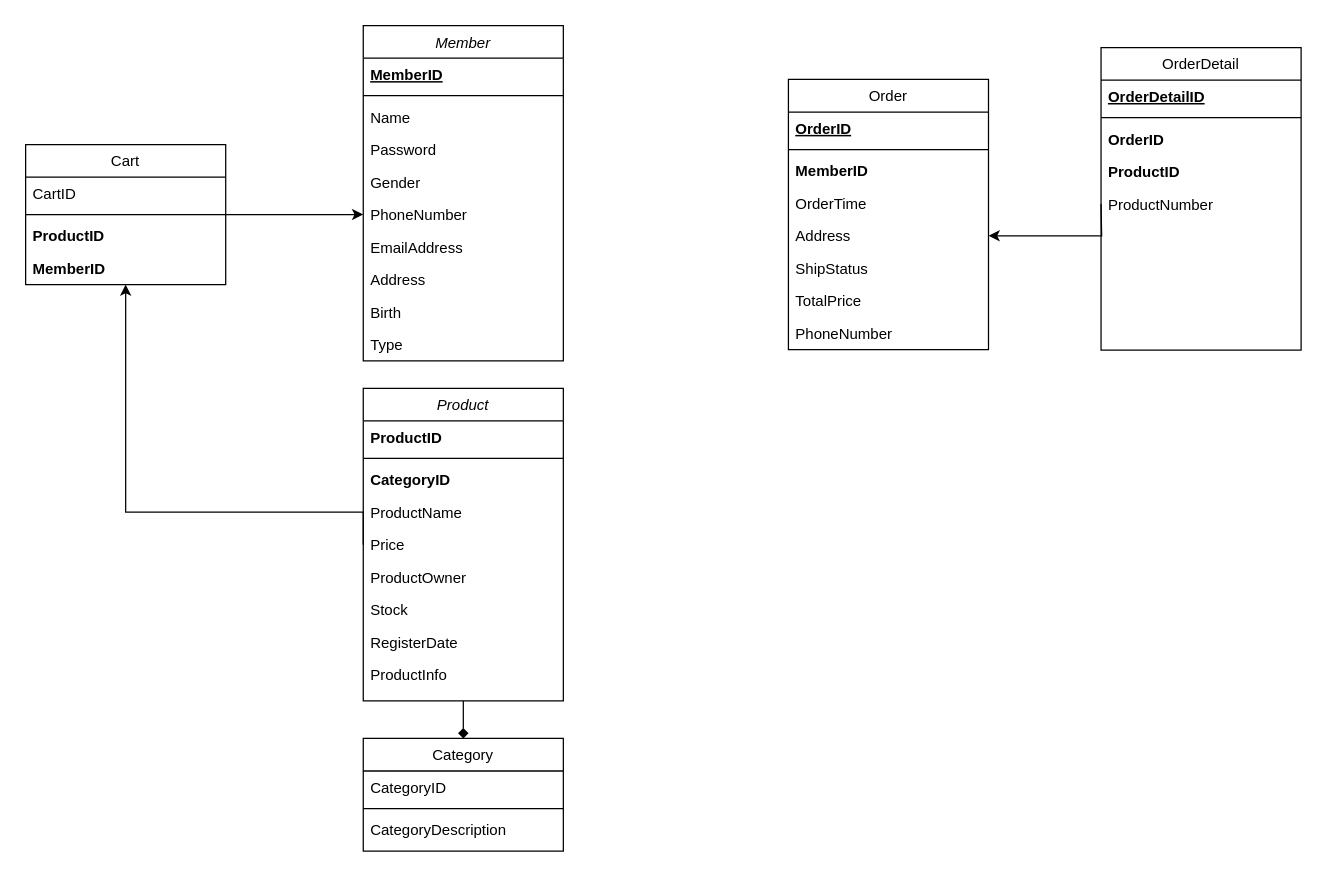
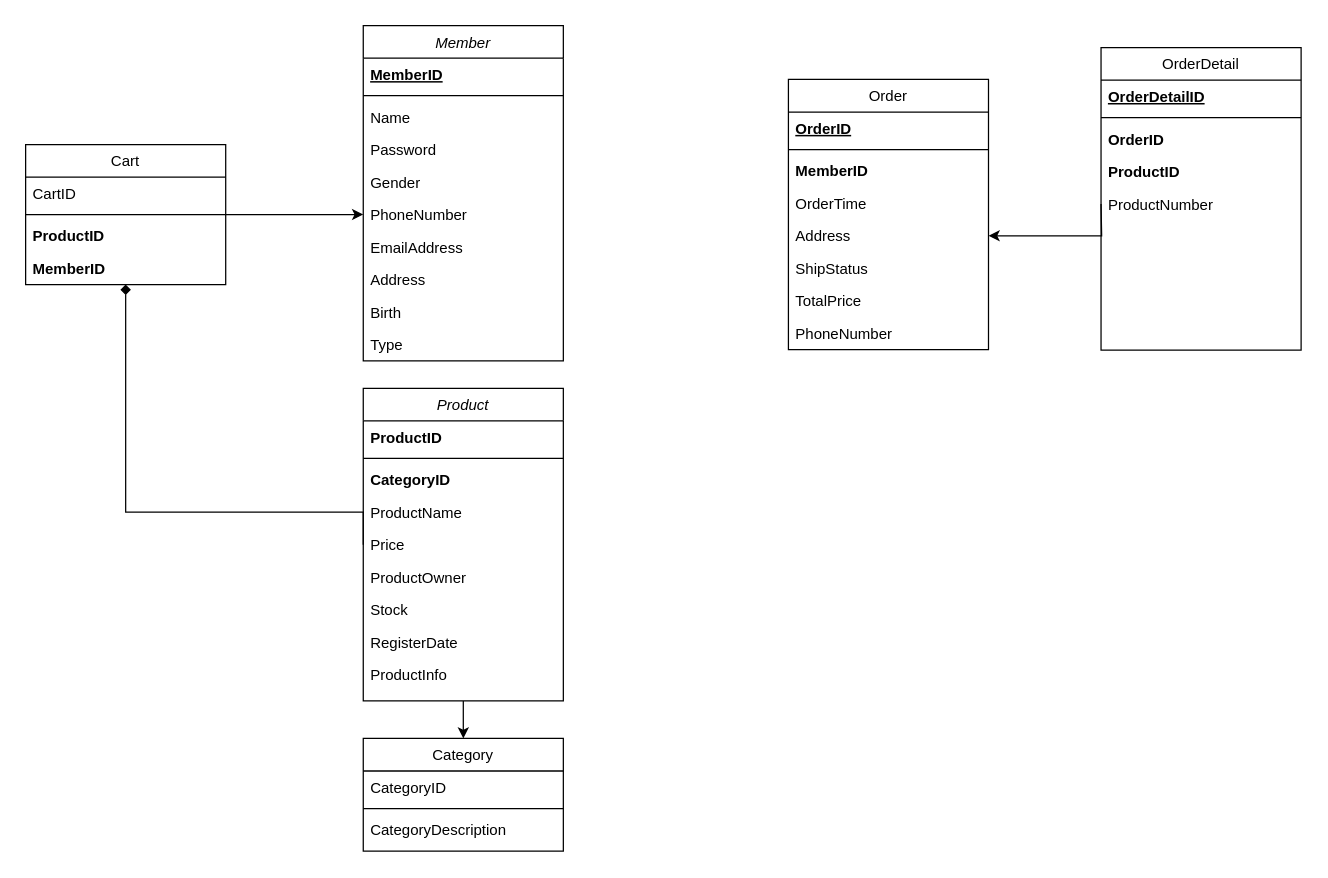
edge "Price" -> "Cart": arrowhead classic -> diamond
edge "Product" -> "Category": arrowhead diamond -> classic
